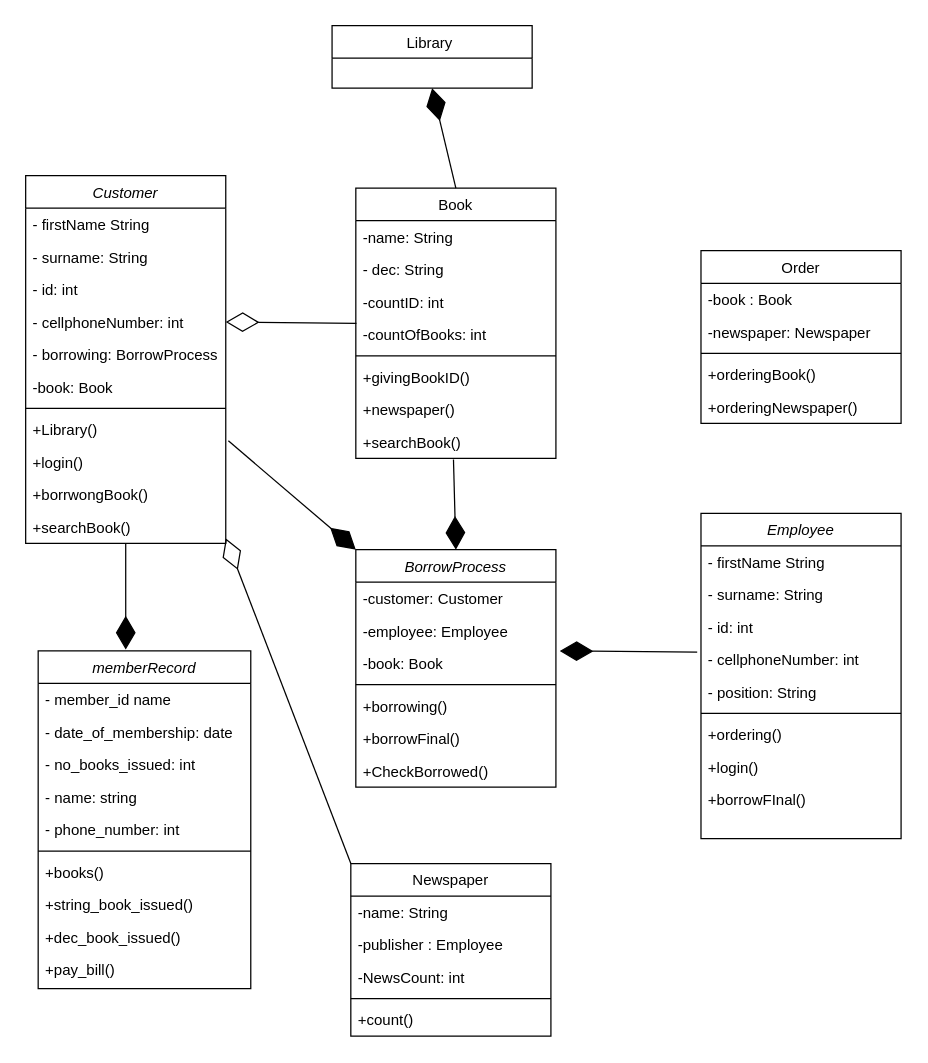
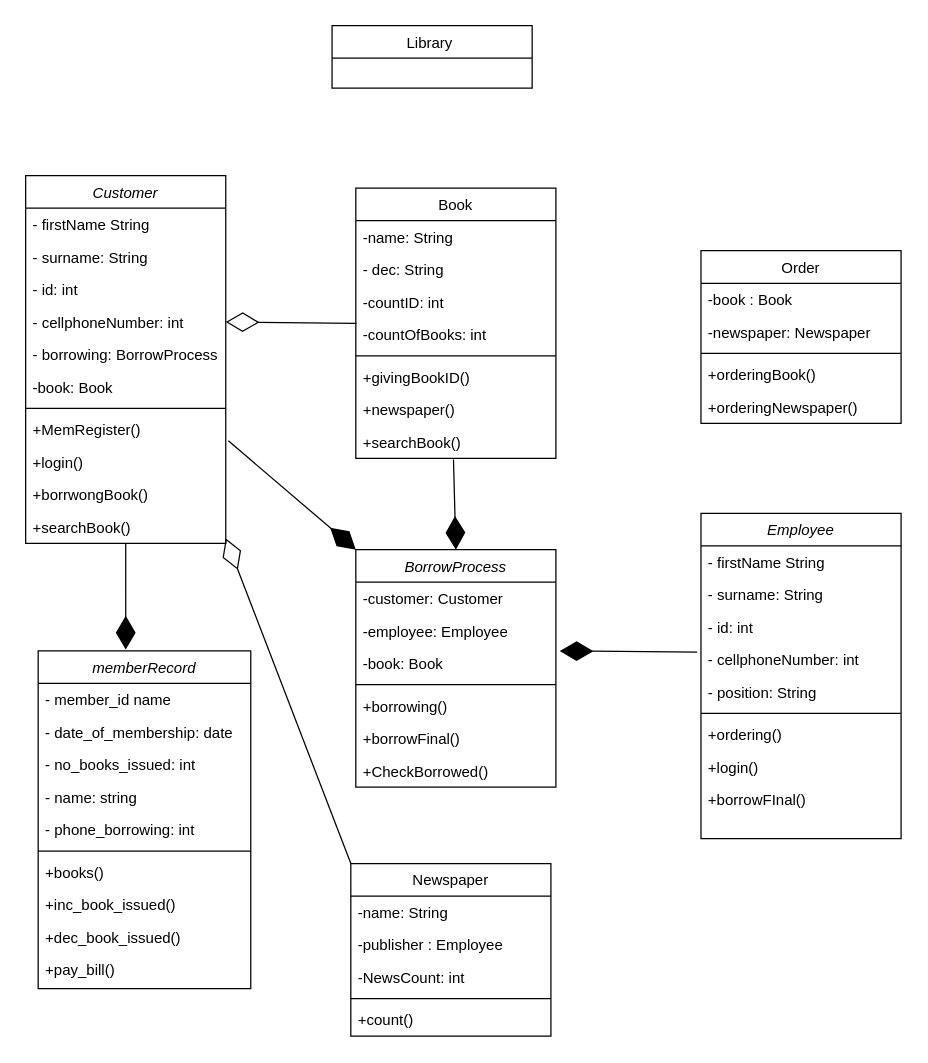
edge "Book" -> "Library": removed
node "+Library()": label "+Library()" -> "+MemRegister()"
node "- phone_number: int": label "- phone_number: int" -> "- phone_borrowing: int"
node "+string_book_issued()": label "+string_book_issued()" -> "+inc_book_issued()"
